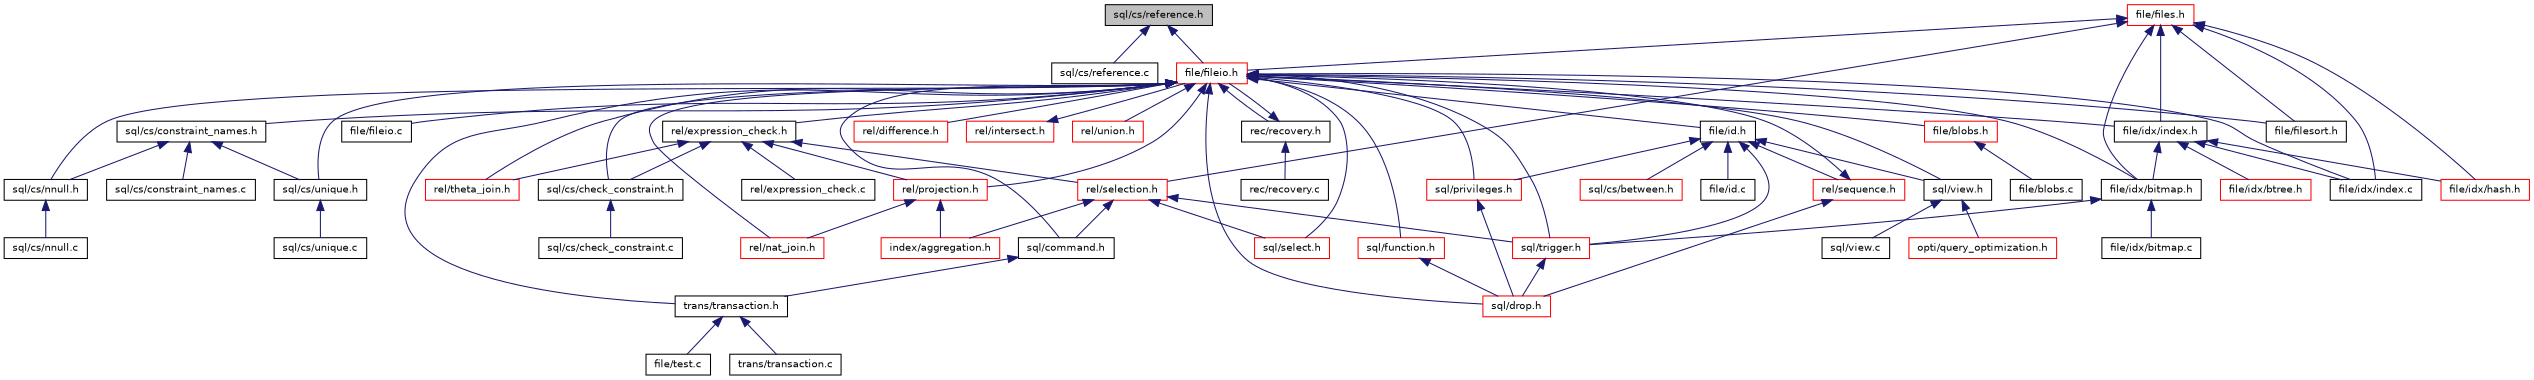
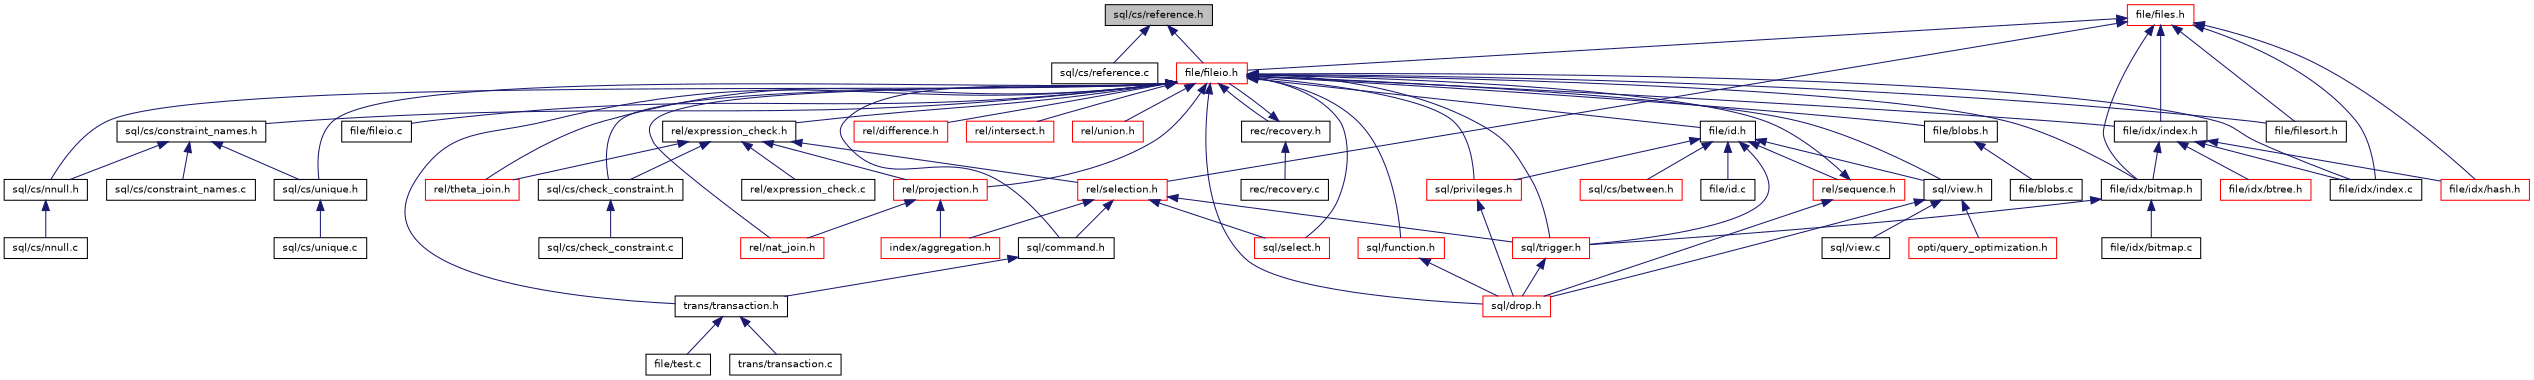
edge "file/fileio.h" -> "rel/intersect.h": reversed
node "file/blobs.h": color red -> black
edge "sql/drop.h" -> "sql/view.h": added
